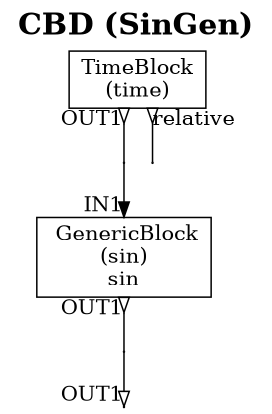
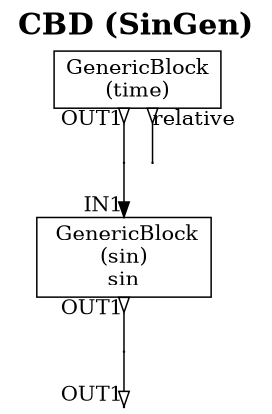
node "TimeBlock (time)": label "TimeBlock (time)" -> "GenericBlock (time)"
